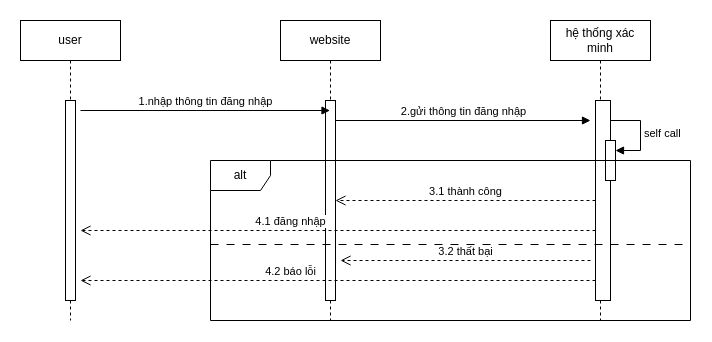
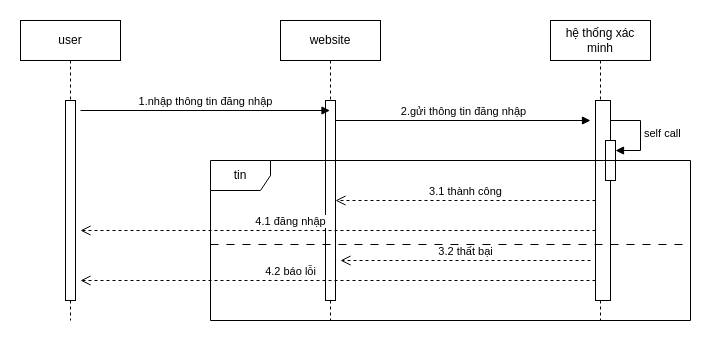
node "alt": label "alt" -> "tin"
